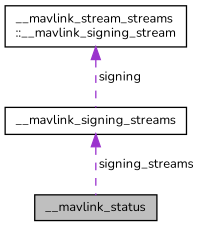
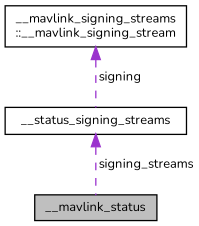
node "__mavlink_stream_streams ::__mavlink_signing_stream": label "__mavlink_stream_streams ::__mavlink_signing_stream" -> "__mavlink_signing_streams ::__mavlink_signing_stream"
node "__mavlink_signing_streams": label "__mavlink_signing_streams" -> "__status_signing_streams"
